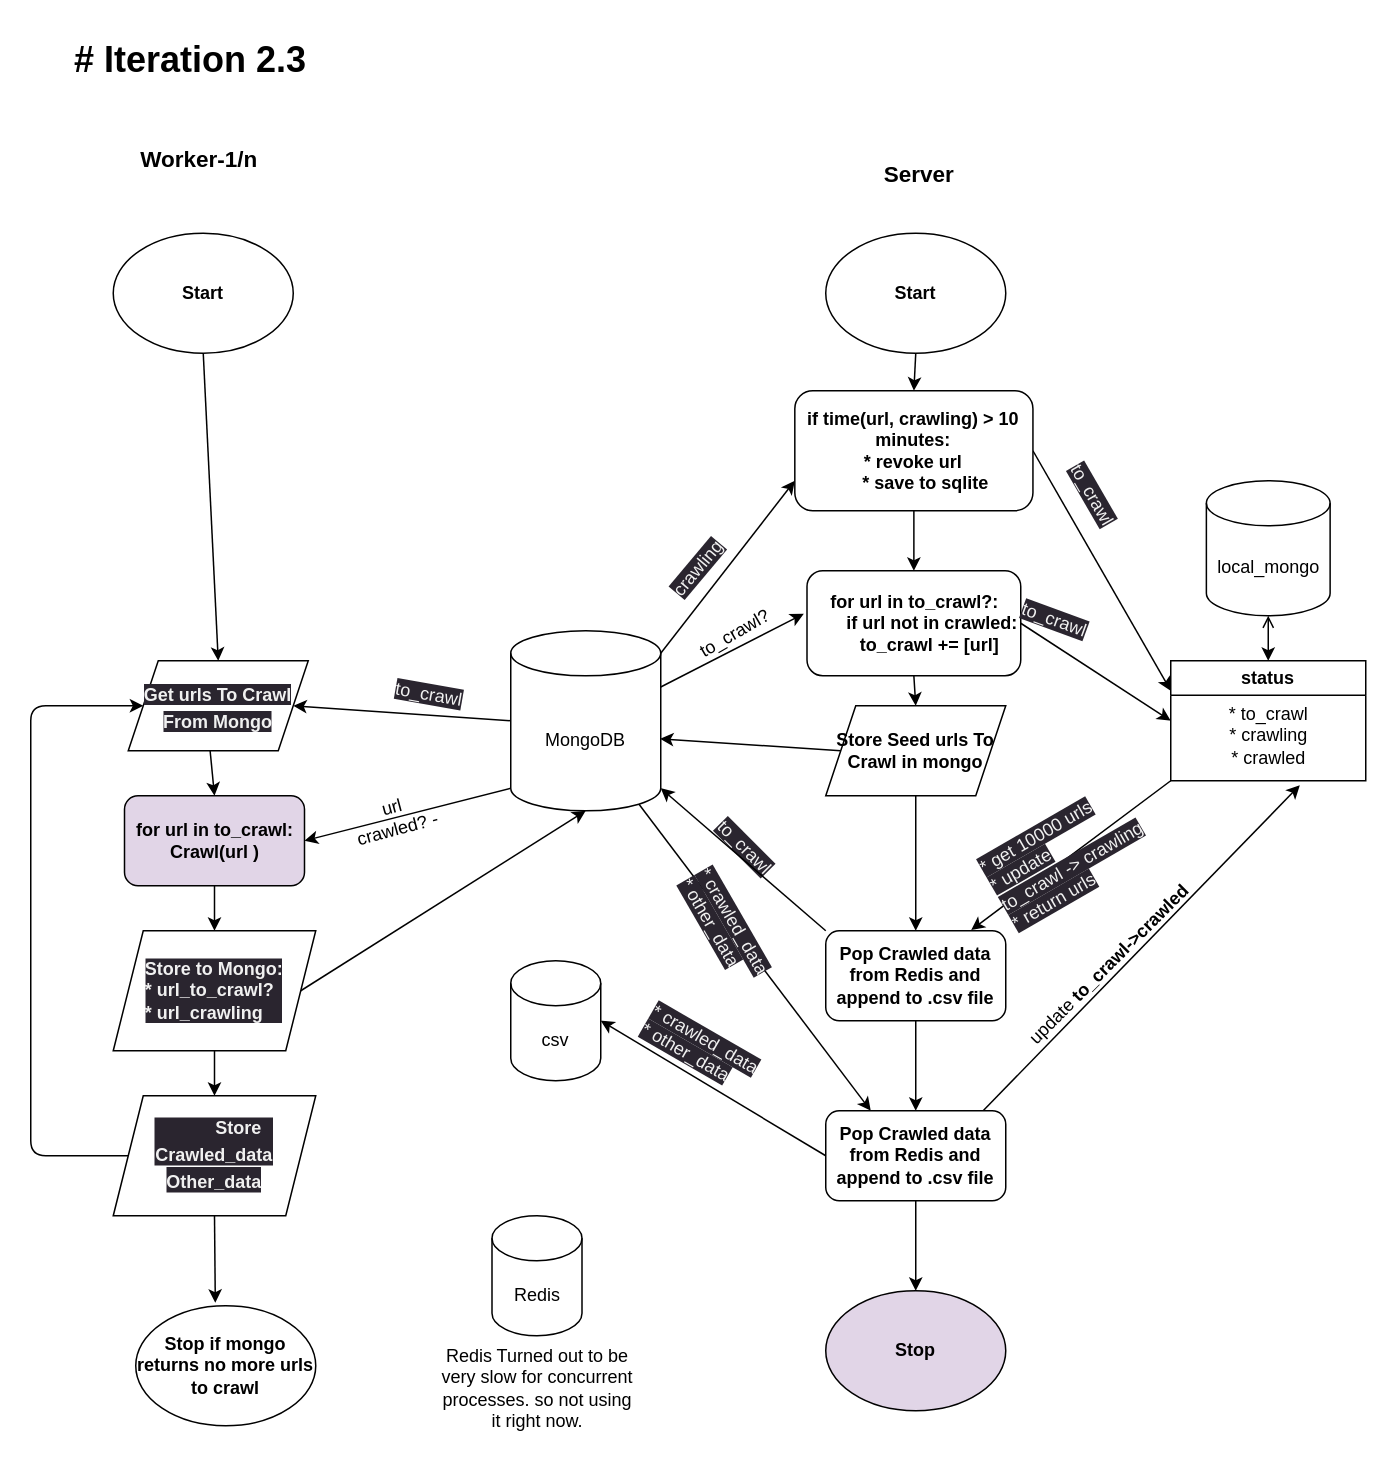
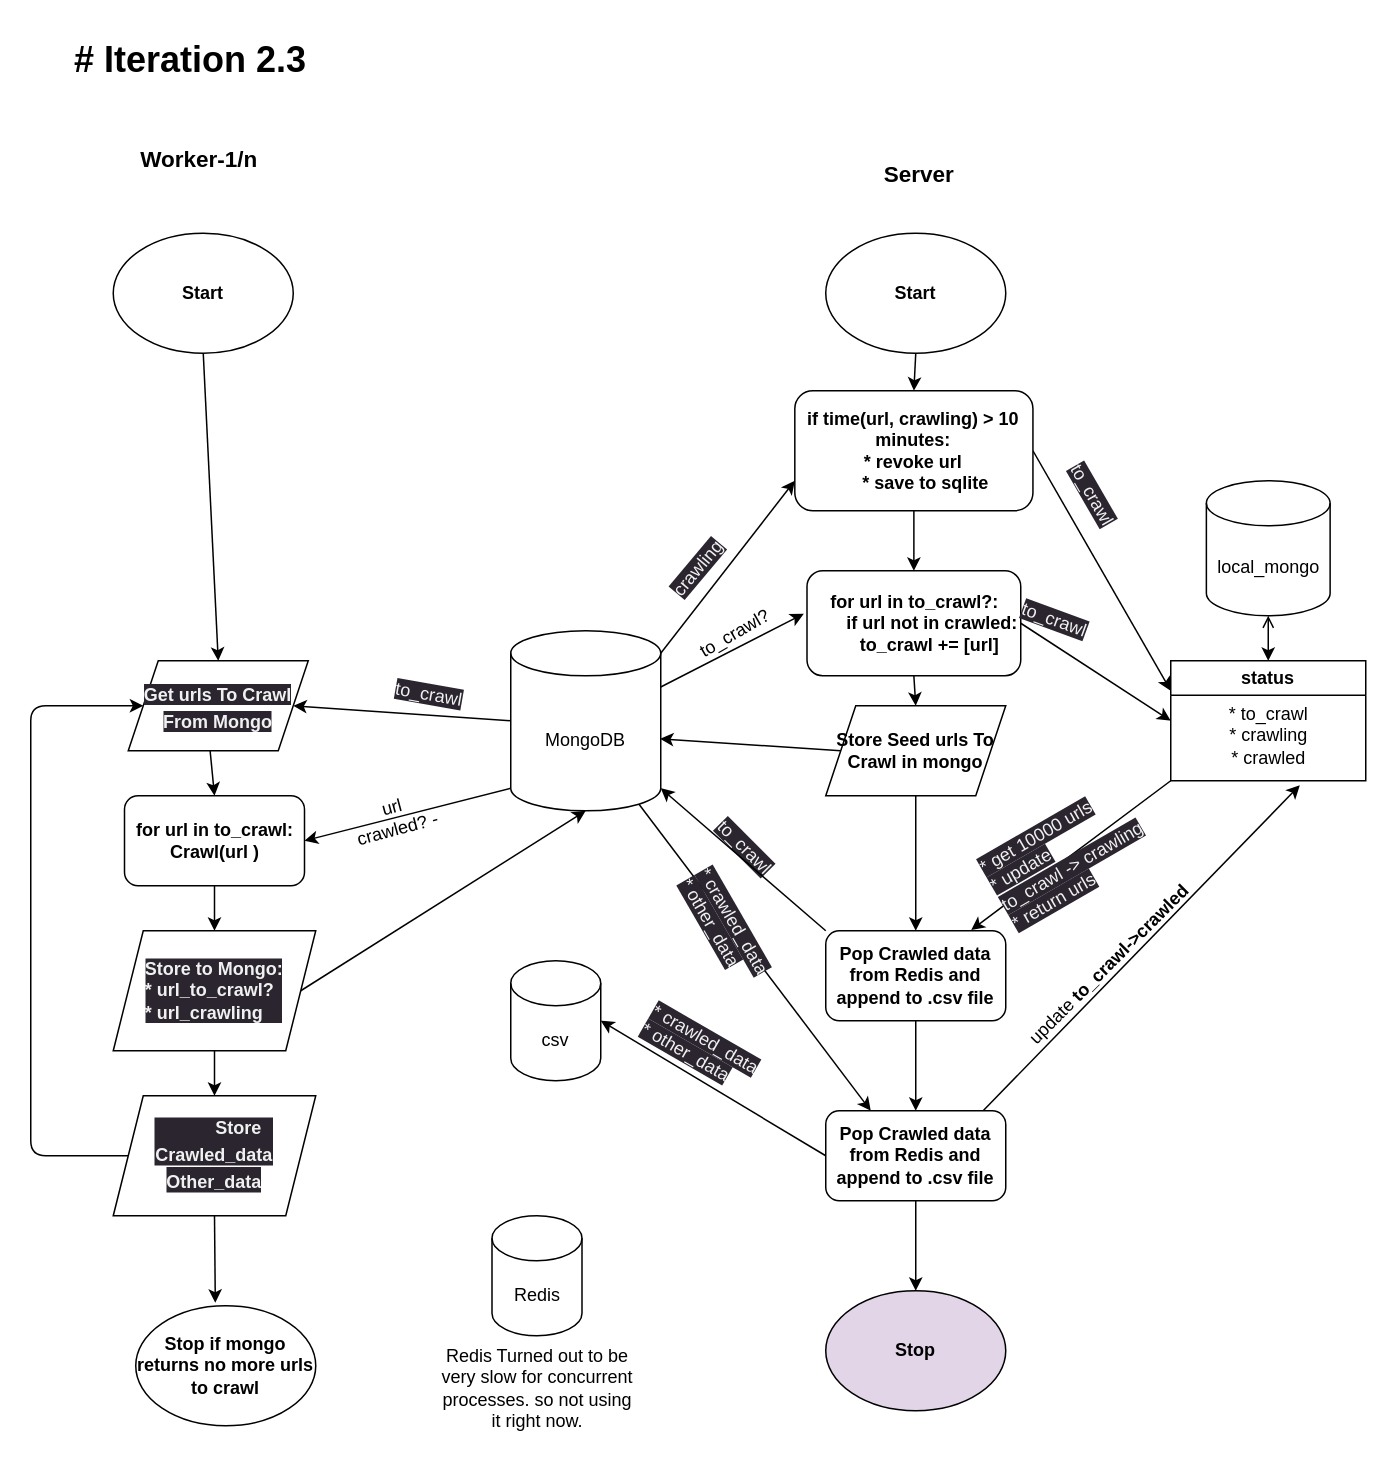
node "for url in to_crawl: Crawl(url )": fillcolor #e1d5e7 -> #ffffff
